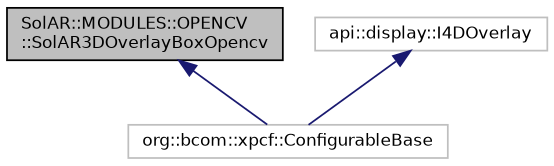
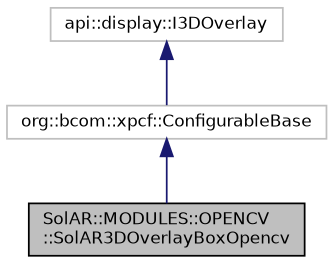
node "api::display::I4DOverlay": label "api::display::I4DOverlay" -> "api::display::I3DOverlay"
edge "org::bcom::xpcf::ConfigurableBase" -> "SolAR::MODULES::OPENCV ::SolAR3DOverlayBoxOpencv": reversed
